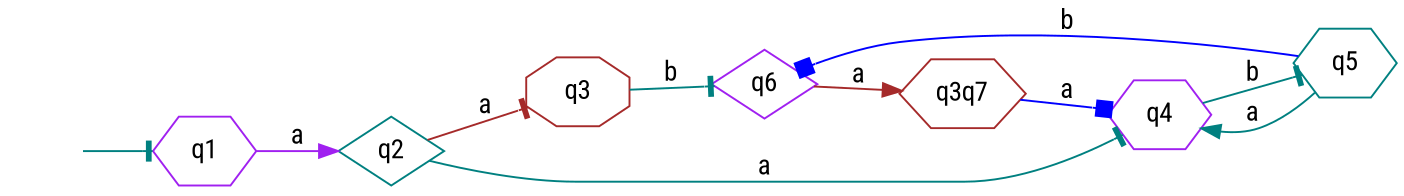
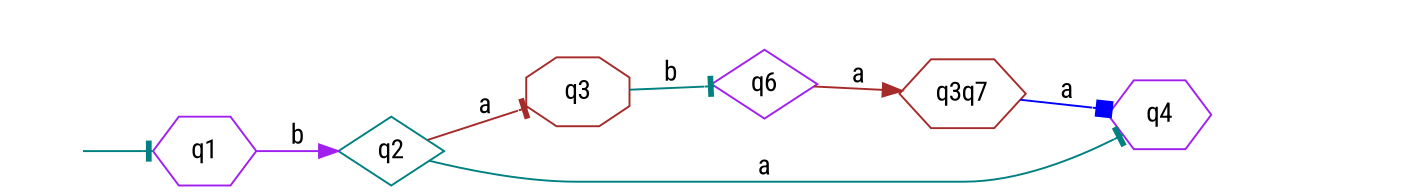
node "q5": removed
edge "q1" -> "q2": label "a" -> "b"
